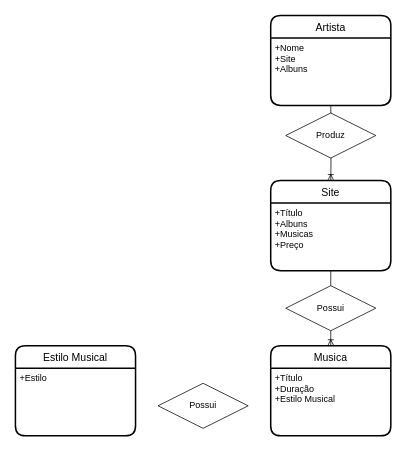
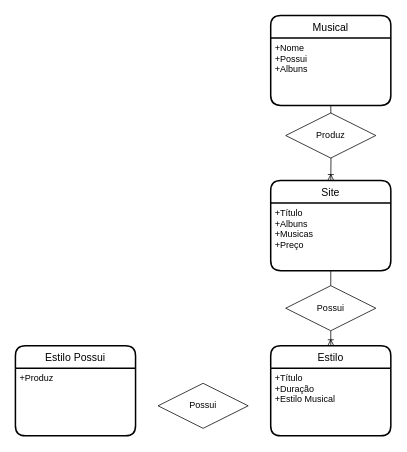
node "Artista": label "Artista" -> "Musical"
node "+Nome +Site +Albuns": label "+Nome +Site +Albuns" -> "+Nome +Possui +Albuns"
node "Estilo Musical": label "Estilo Musical" -> "Estilo Possui"
node "Musica": label "Musica" -> "Estilo"
node "+Estilo": label "+Estilo" -> "+Produz"
